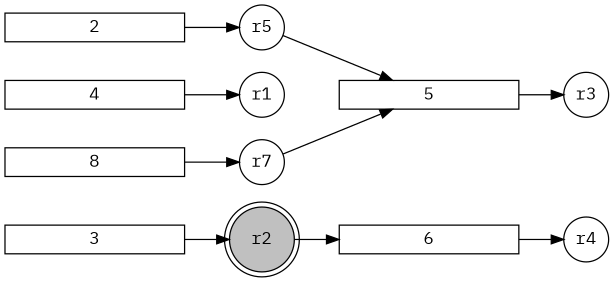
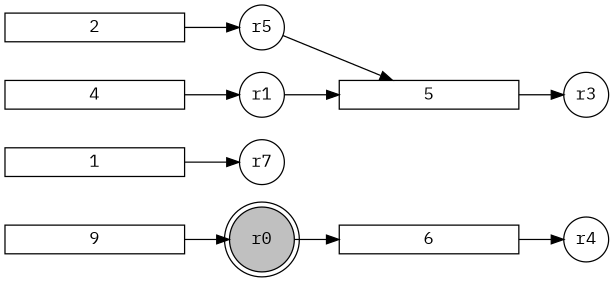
edge "r7" -> "5": now "r1" -> "5"
node "8": label "8" -> "1"
node "3": label "3" -> "9"
node "r2": label "r2" -> "r0"
